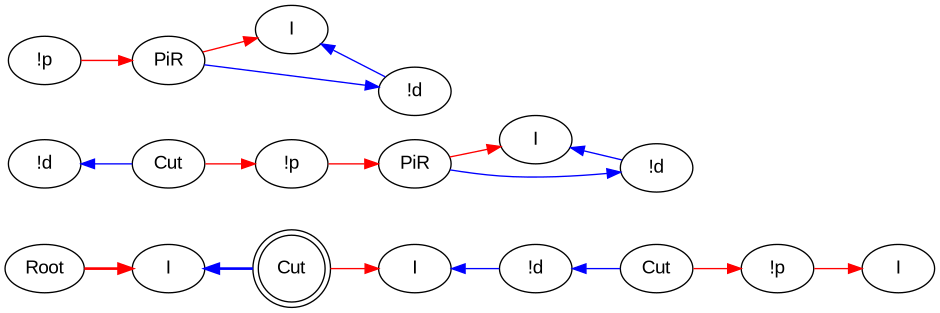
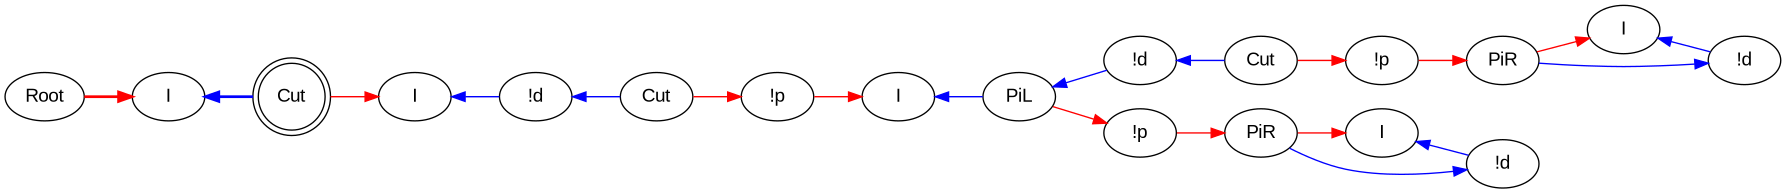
node "PiL": added
